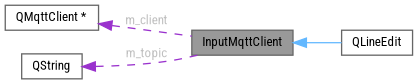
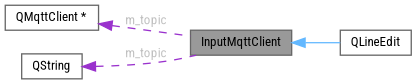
edge "InputMqttClient" -> "QMqttClient *": label " m_client" -> " m_topic"
